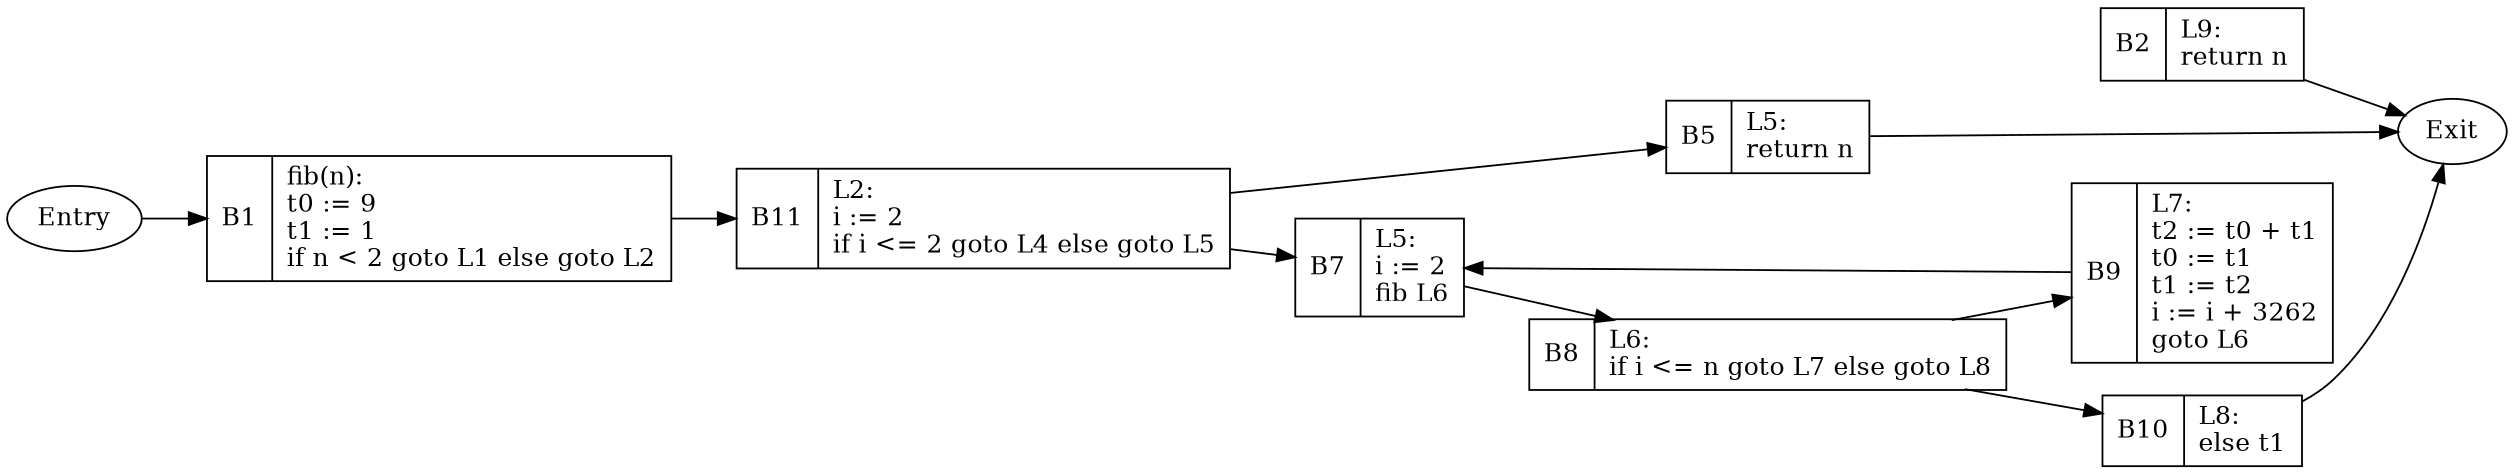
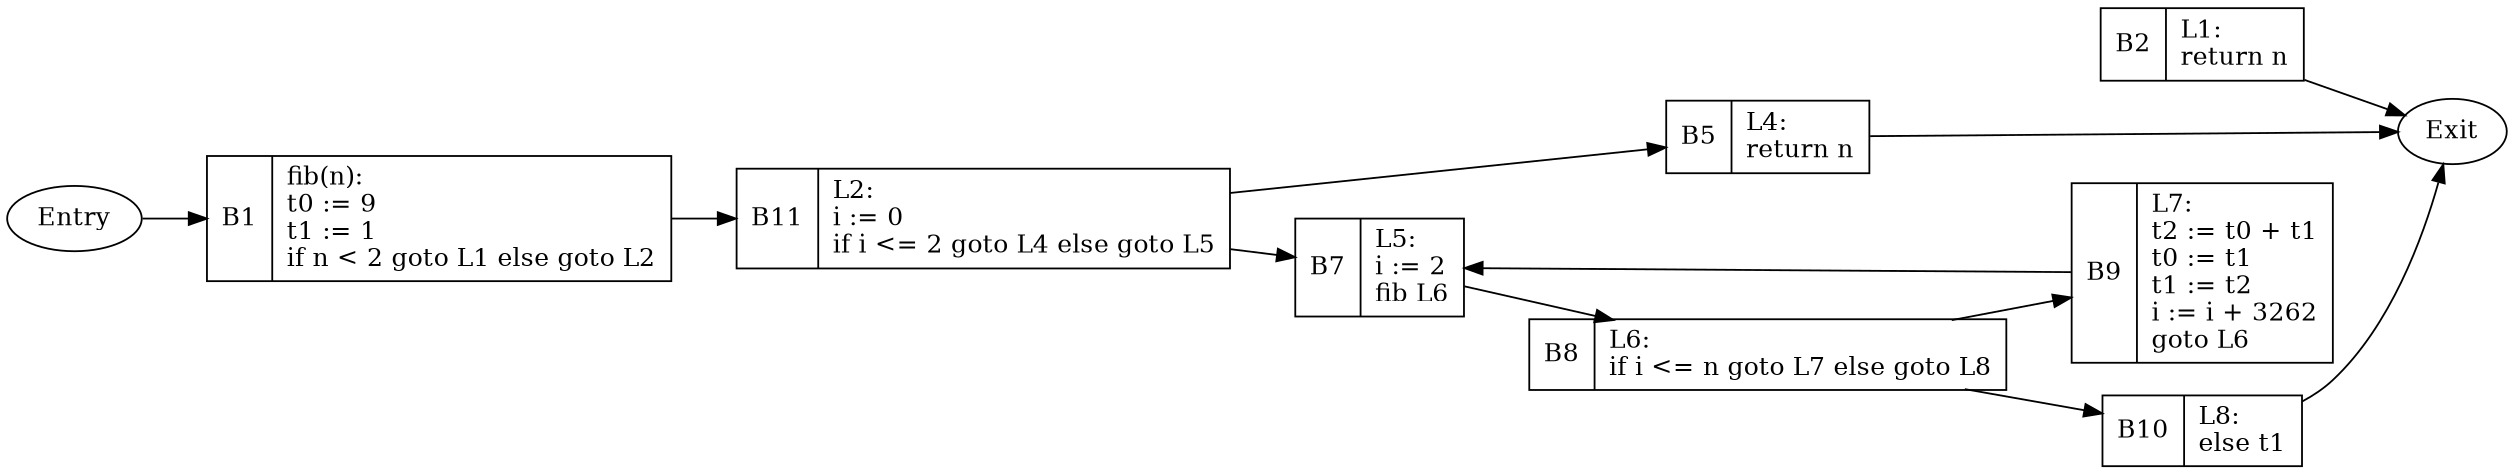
node "B2": text "L9:" -> "L1:"
node "B5": text "L5:" -> "L4:"
node "B11": text "i := 2" -> "i := 0"
